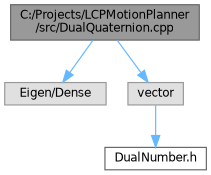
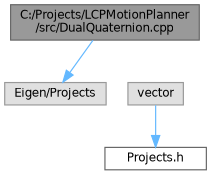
edge "C:/Projects/LCPMotionPlanner /src/DualQuaternion.cpp" -> "vector": removed
node "Eigen/Dense": label "Eigen/Dense" -> "Eigen/Projects"
node "DualNumber.h": label "DualNumber.h" -> "Projects.h"
